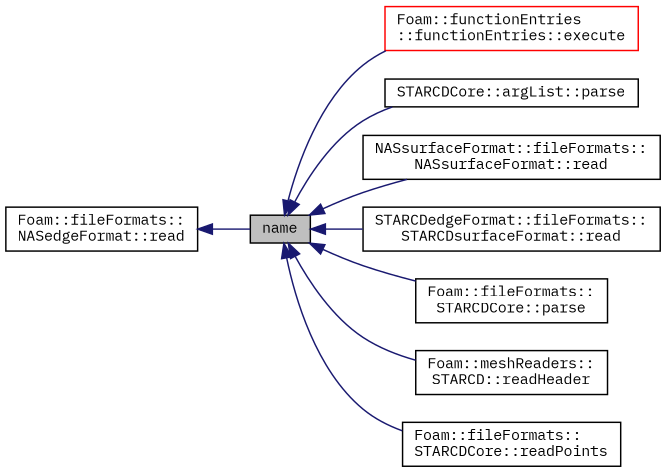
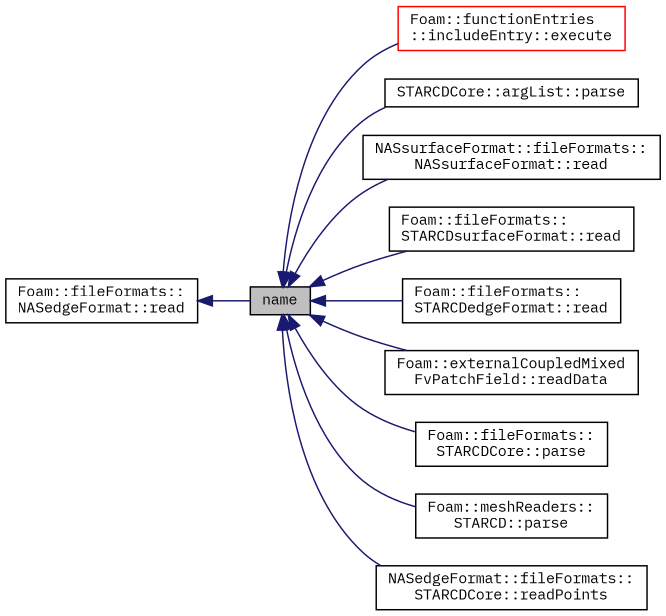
node "Foam::functionEntries ::functionEntries::execute": label "Foam::functionEntries ::functionEntries::execute" -> "Foam::functionEntries ::includeEntry::execute"
node "STARCDedgeFormat::fileFormats:: STARCDsurfaceFormat::read": label "STARCDedgeFormat::fileFormats:: STARCDsurfaceFormat::read" -> "Foam::fileFormats:: STARCDsurfaceFormat::read"
node "Foam::fileFormats:: STARCDedgeFormat::read": added
node "Foam::externalCoupledMixed FvPatchField::readData": added
node "Foam::meshReaders:: STARCD::readHeader": label "Foam::meshReaders:: STARCD::readHeader" -> "Foam::meshReaders:: STARCD::parse"
node "Foam::fileFormats:: STARCDCore::readPoints": label "Foam::fileFormats:: STARCDCore::readPoints" -> "NASedgeFormat::fileFormats:: STARCDCore::readPoints"
